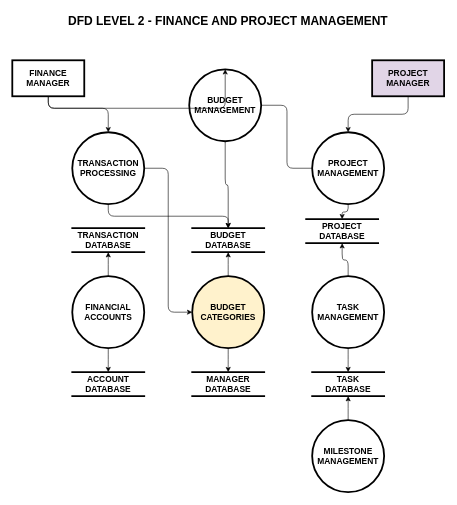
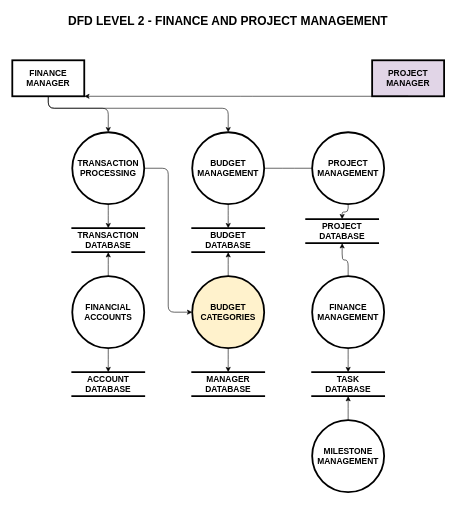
node "BUDGET MANAGEMENT": moved (225, 105) -> (228, 168)
edge "PROJECT MANAGER" -> "PROJECT MANAGEMENT": now "PROJECT MANAGER" -> "FINANCE MANAGER"
edge "TRANSACTION PROCESSING" -> "BUDGET DATABASE": now "TRANSACTION PROCESSING" -> "TRANSACTION DATABASE"
node "TASK MANAGEMENT": label "TASK MANAGEMENT" -> "FINANCE MANAGEMENT"
